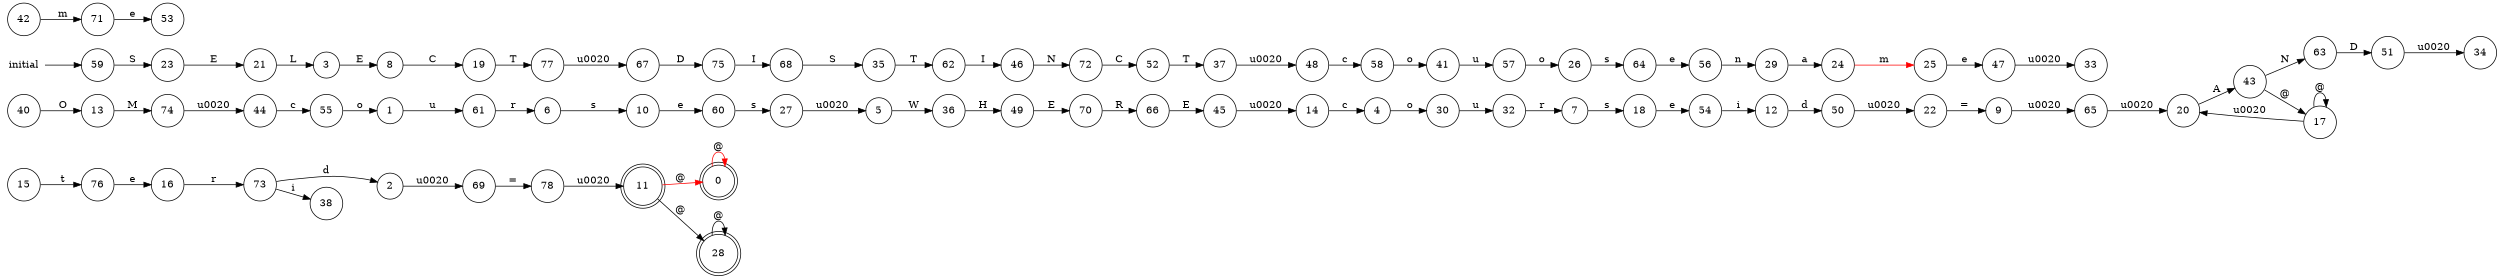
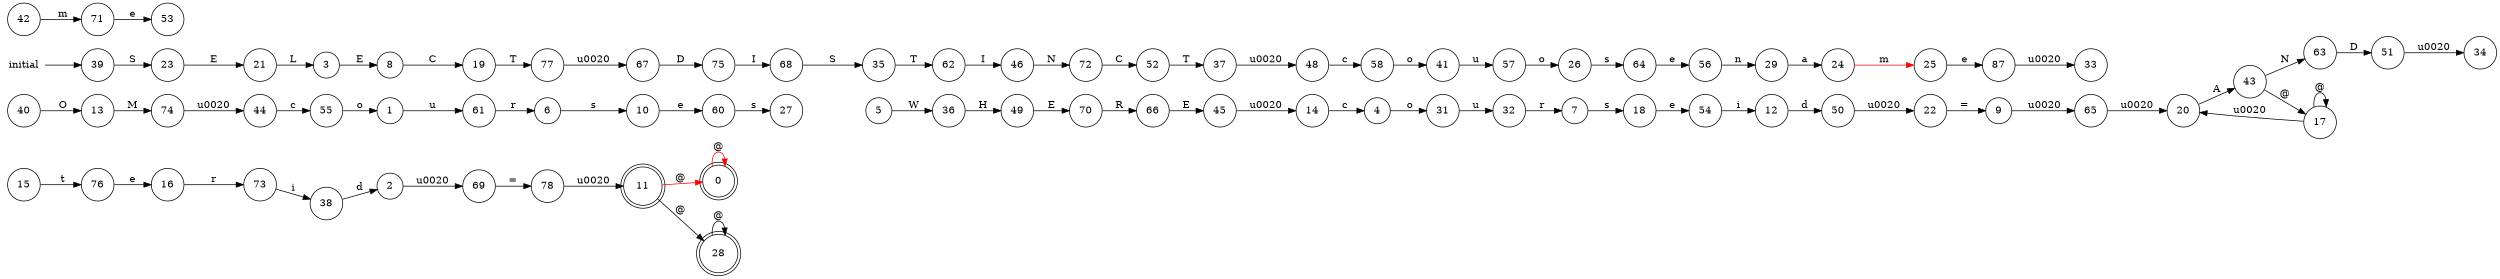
node "59": label "59" -> "39"
node "47": label "47" -> "87"
edge "27" -> "5": removed, label "u0020"
node "30": label "30" -> "31"
edge "73" -> "2": now "38" -> "2"
